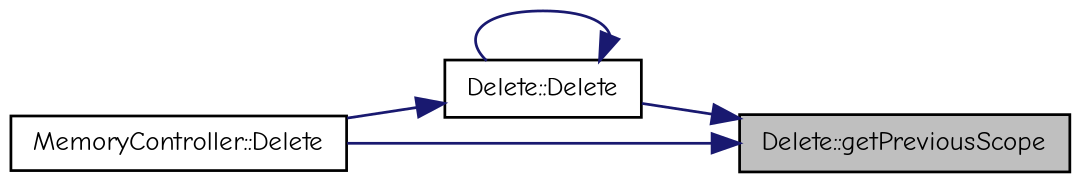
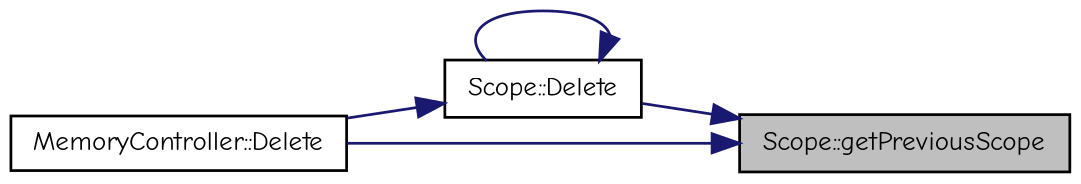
node "Delete::Delete": label "Delete::Delete" -> "Scope::Delete"
node "Delete::getPreviousScope": label "Delete::getPreviousScope" -> "Scope::getPreviousScope"
